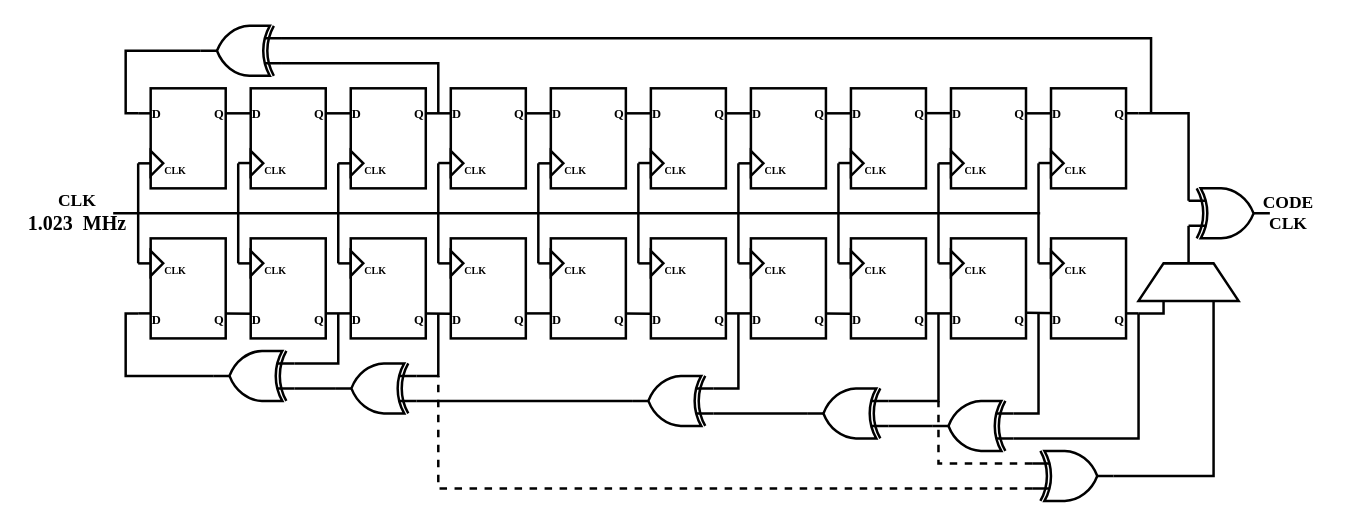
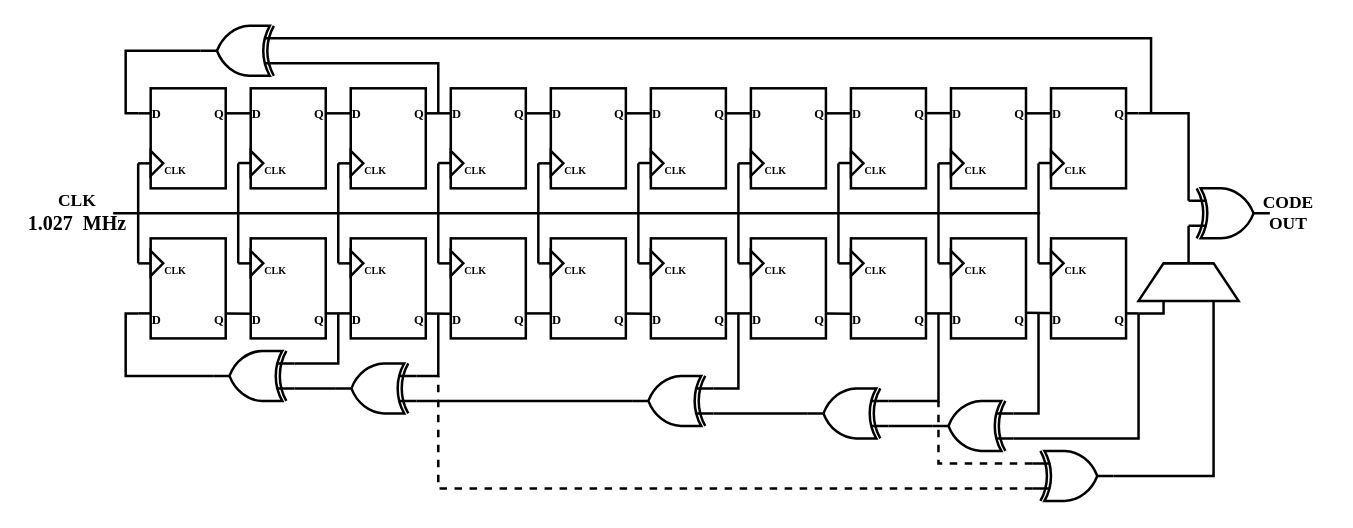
node "CLK 1.023 MHz": label "CLK 1.023 MHz" -> "CLK 1.027 MHz"
node "CODE CLK": label "CODE CLK" -> "CODE OUT"
